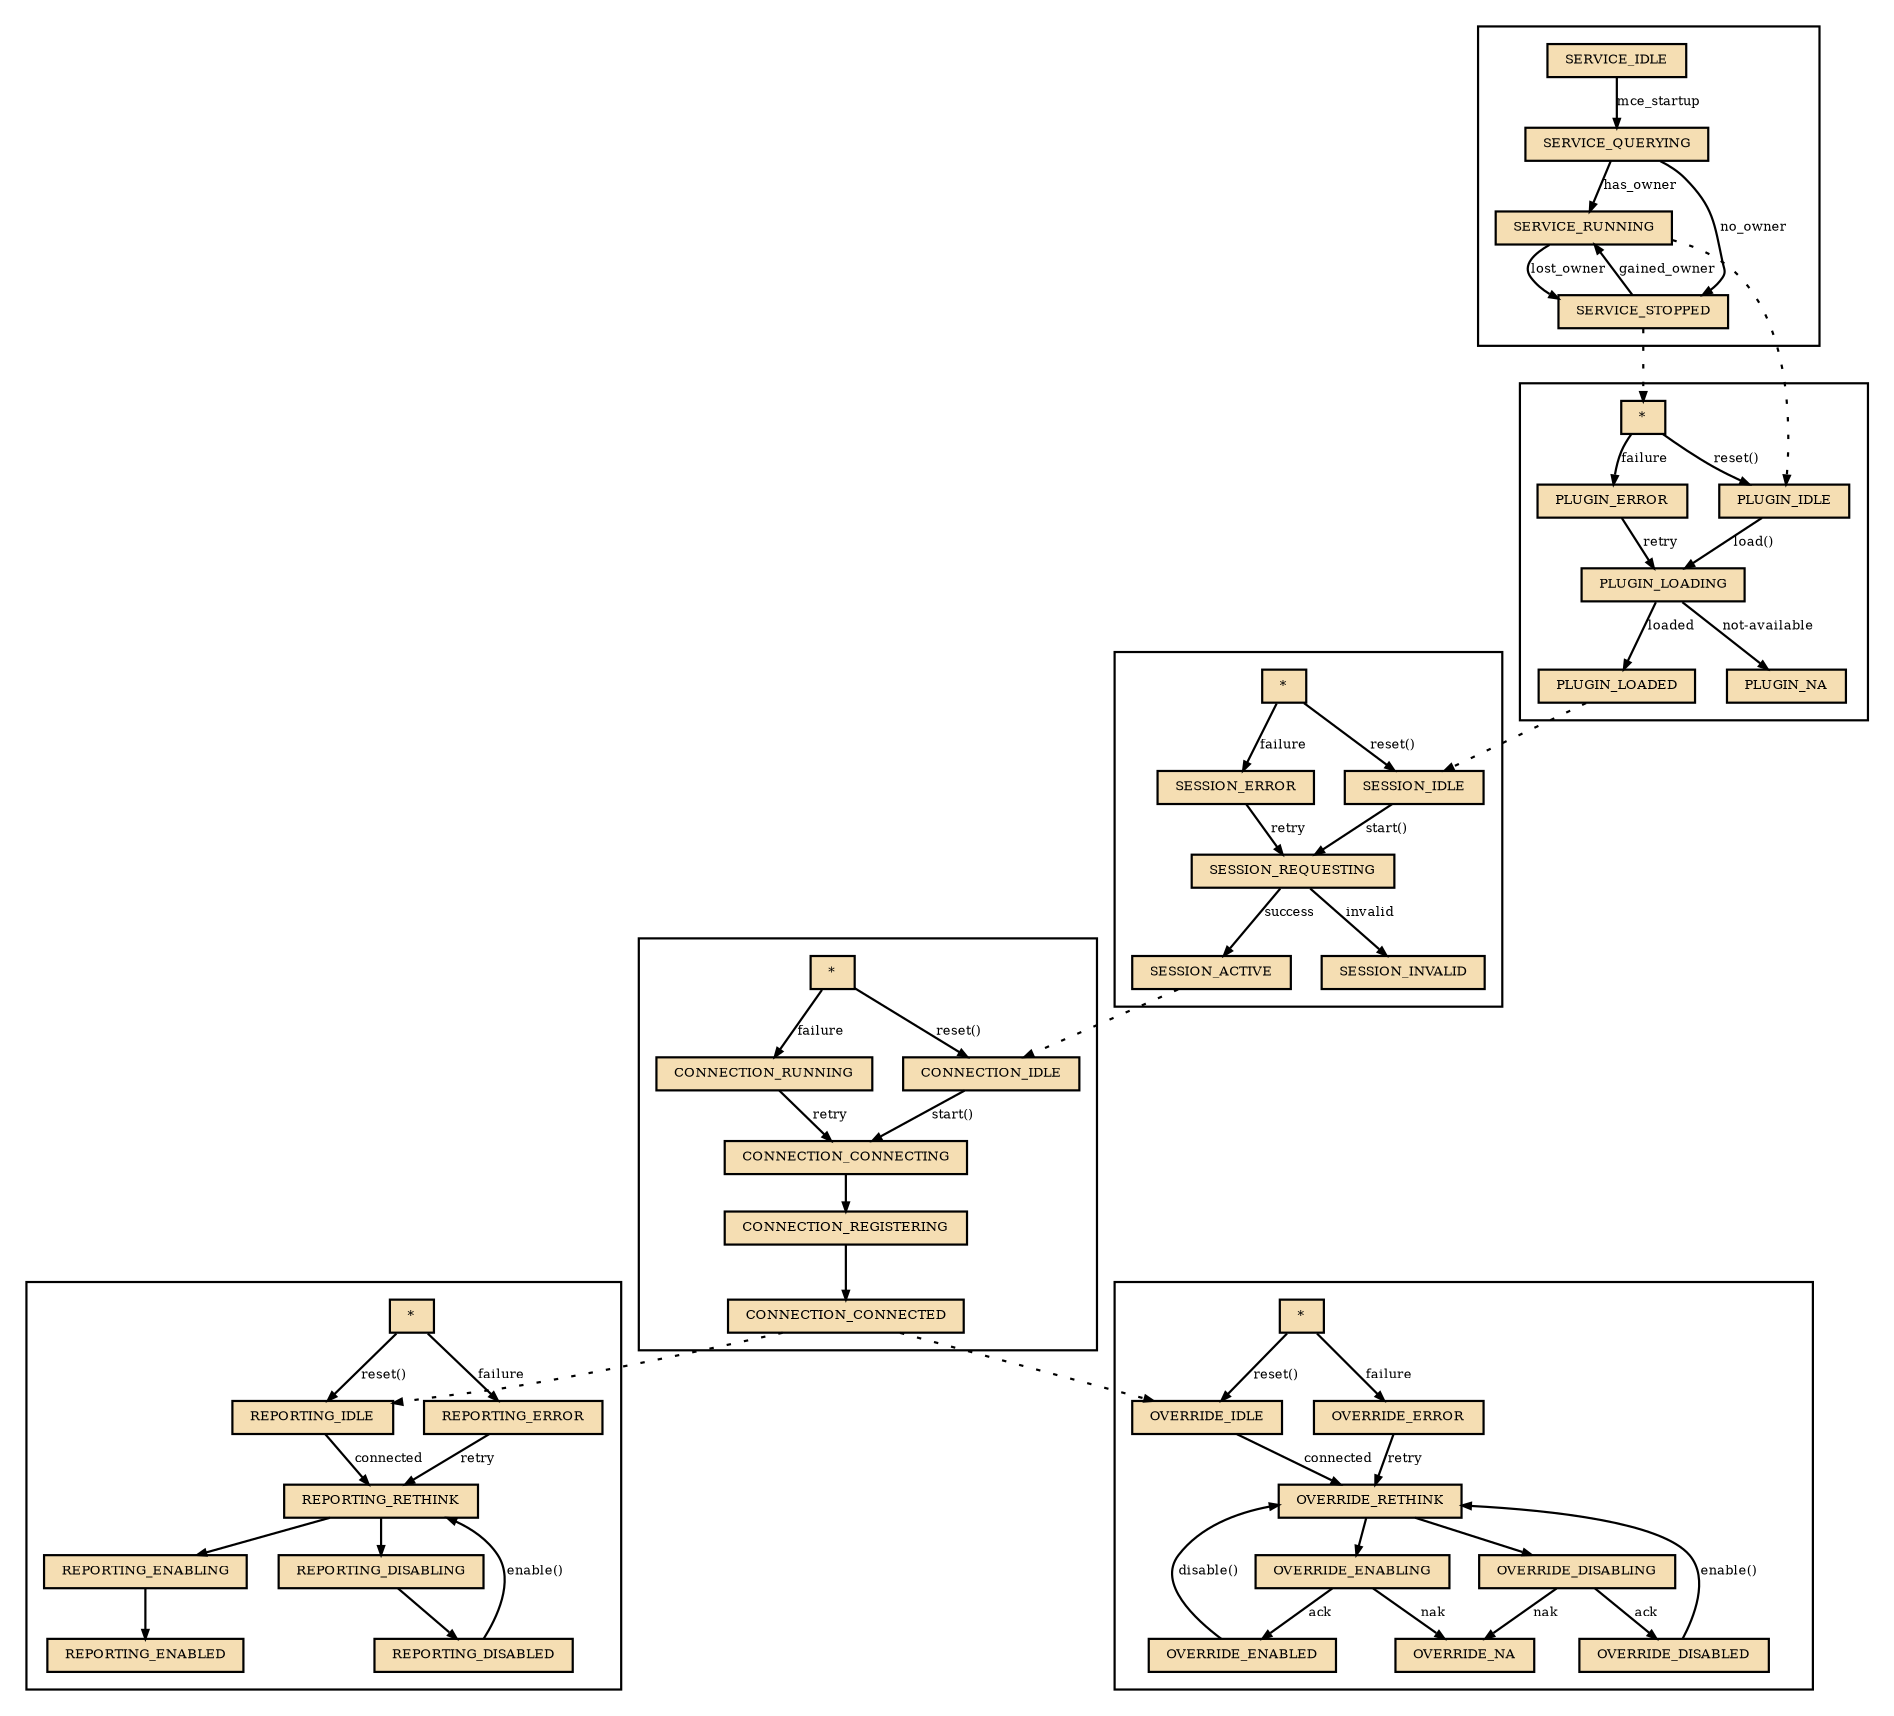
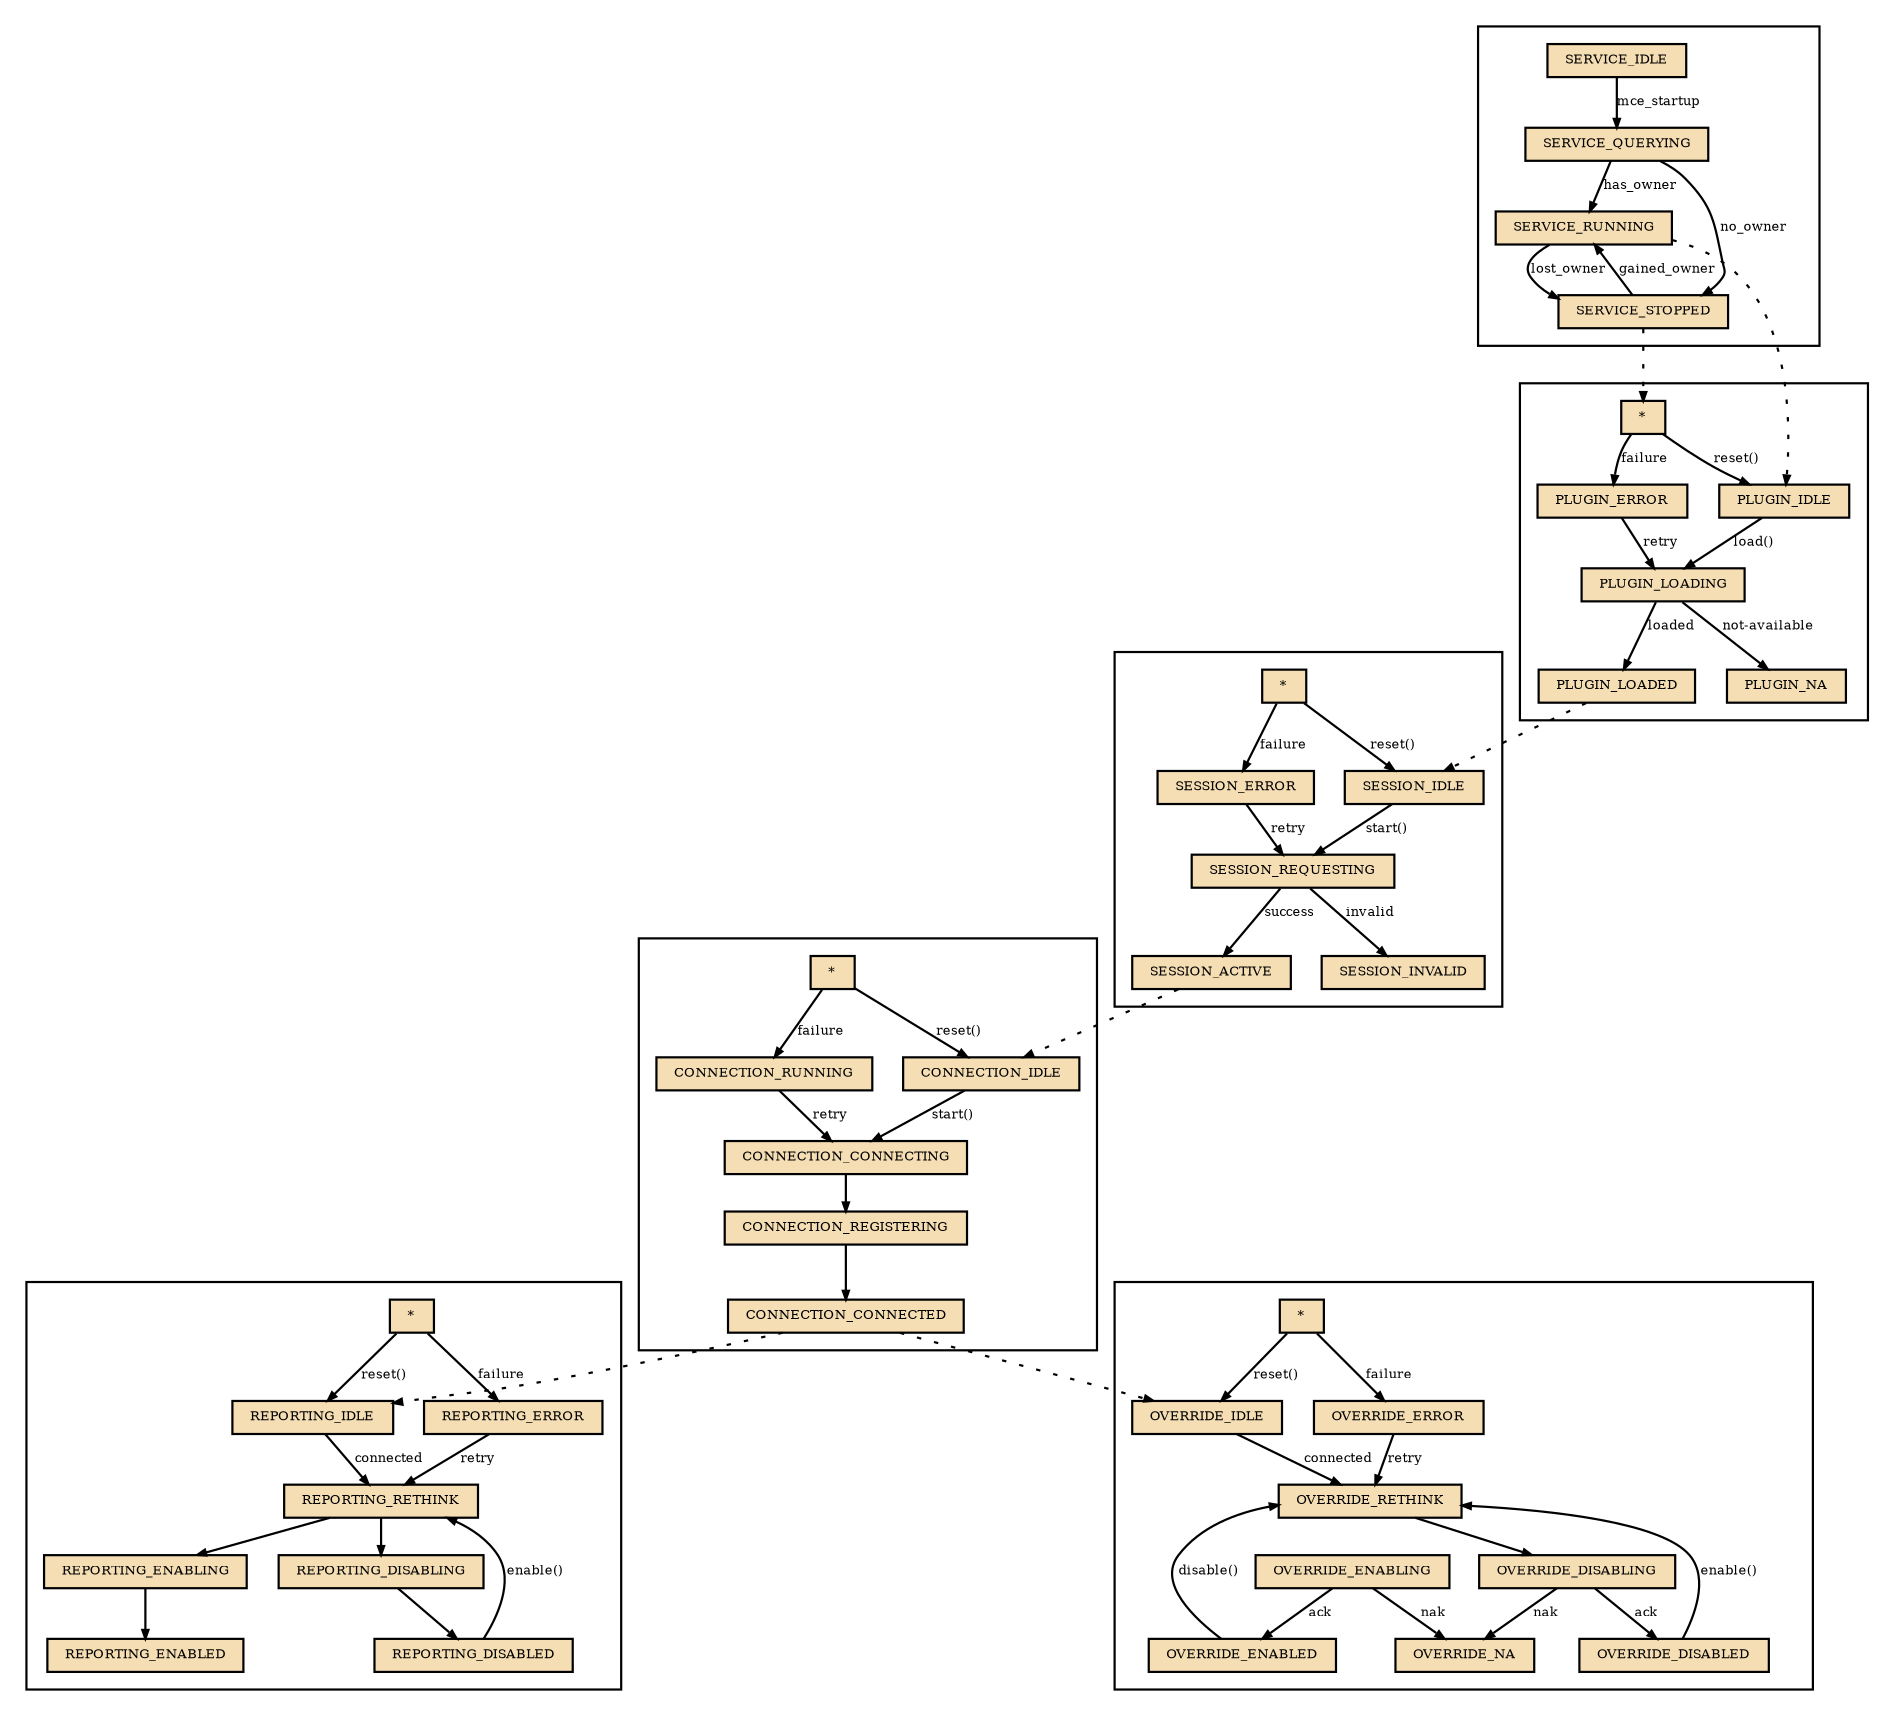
edge "OVERRIDE_RETHINK" -> "OVERRIDE_ENABLING": removed
